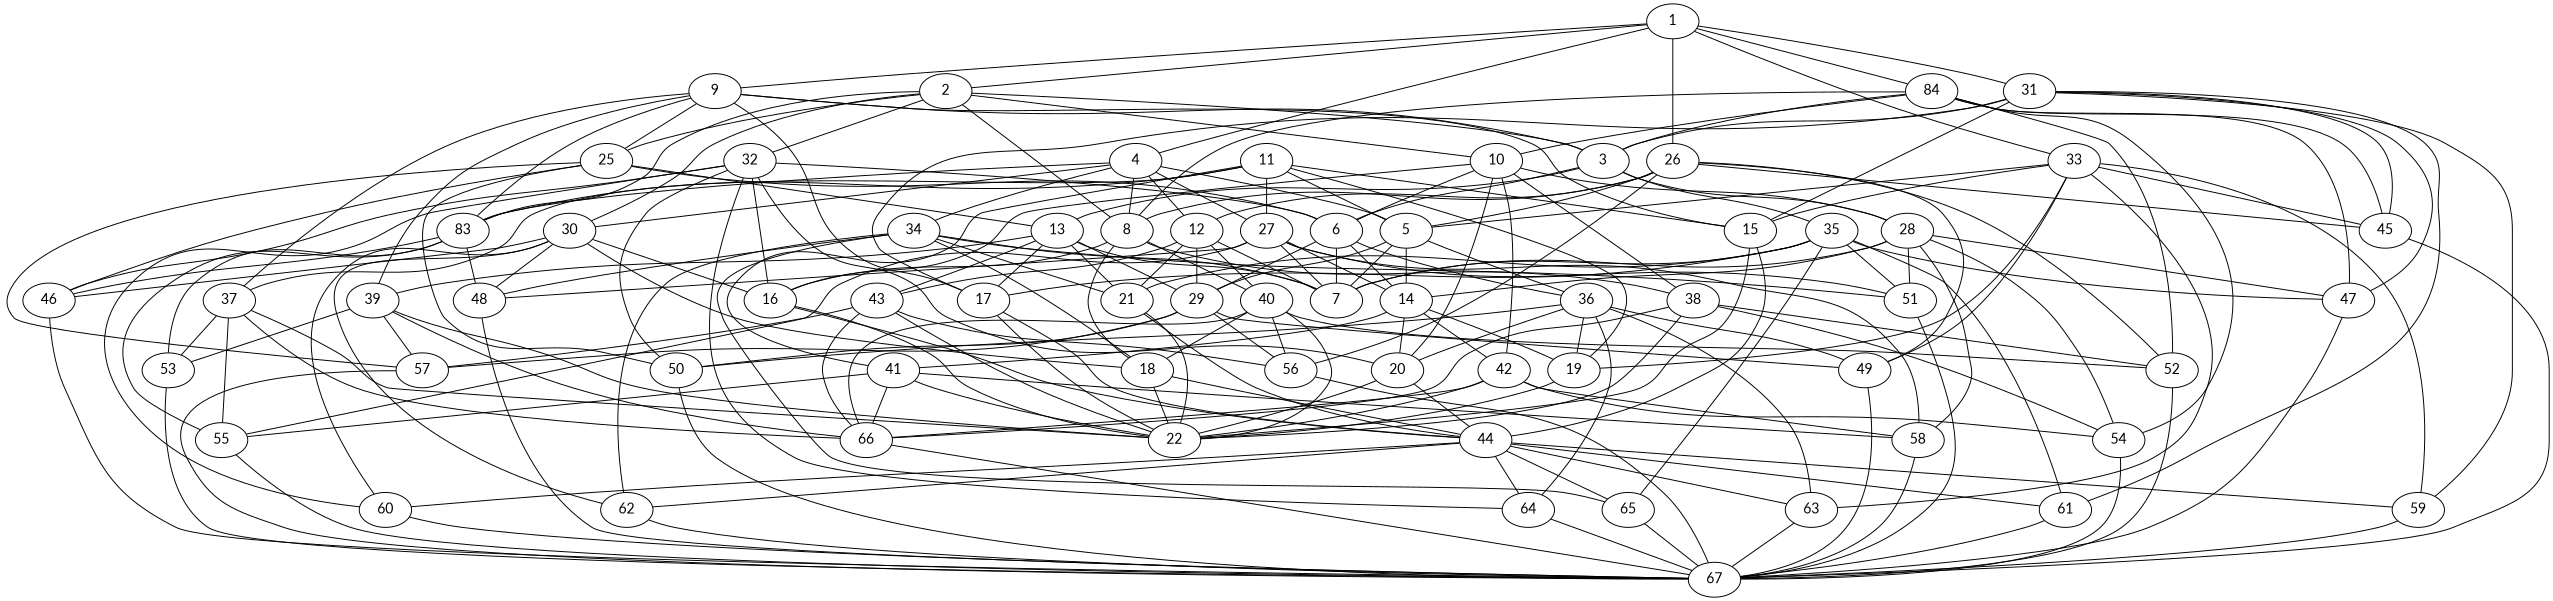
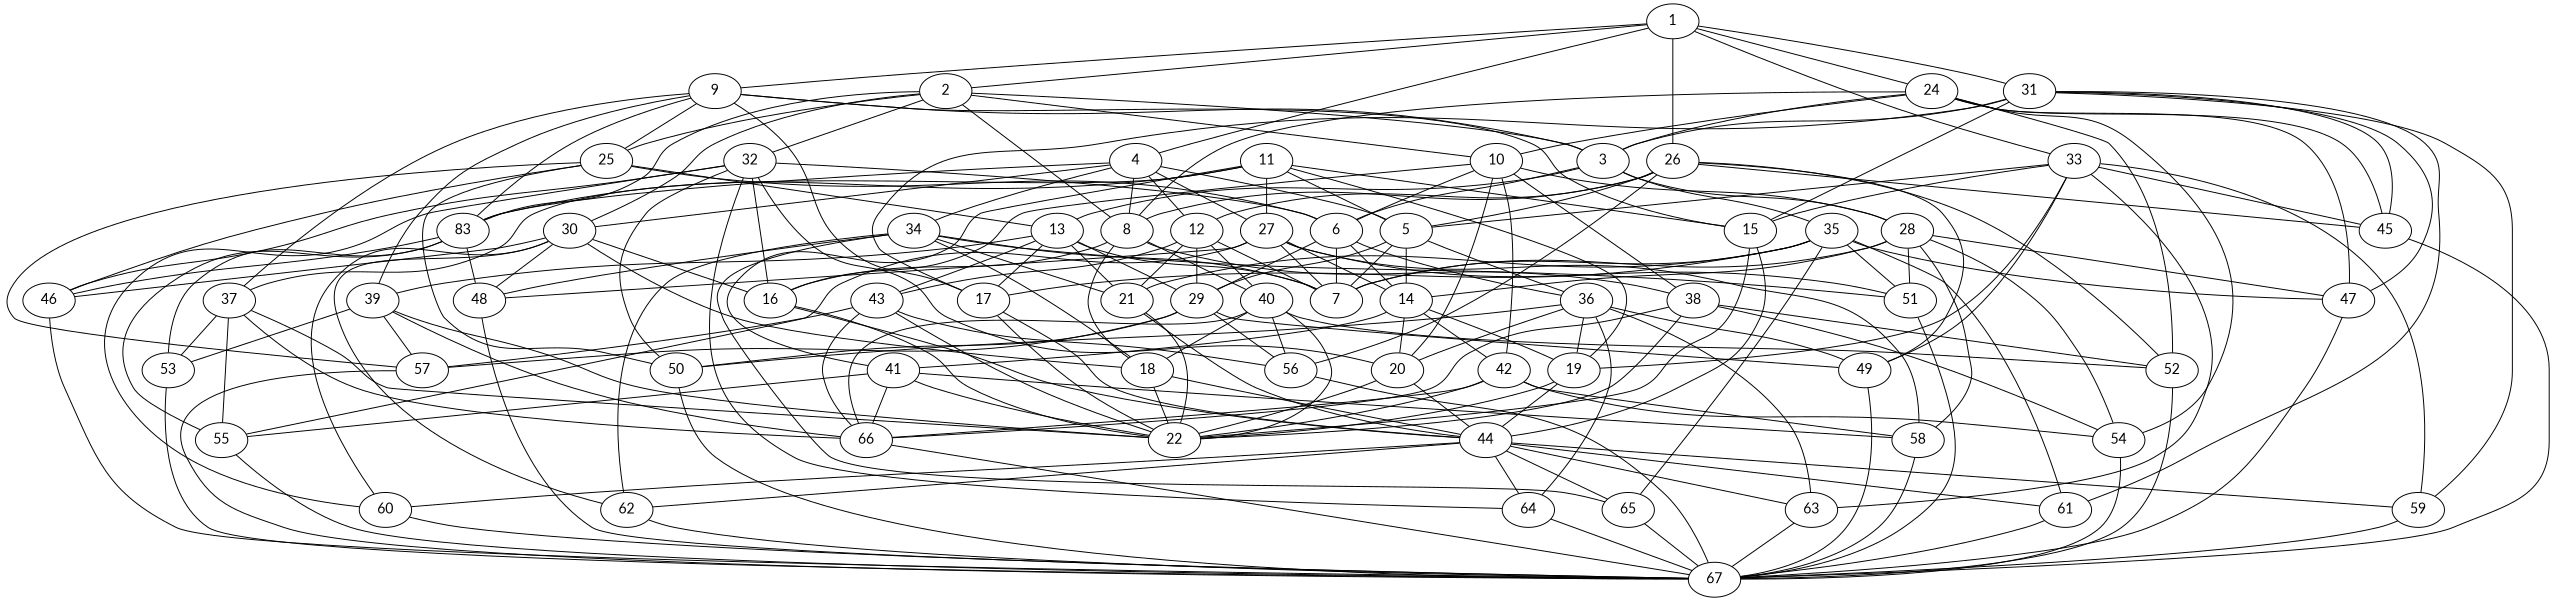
node "84": label "84" -> "24"
edge "19" -- "44": added
